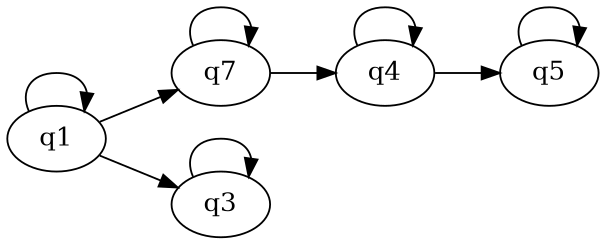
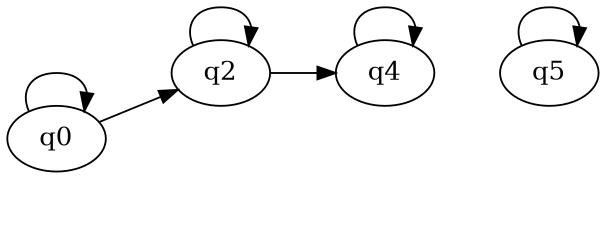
node "q7": label "q7" -> "q2"
edge "q4" -> "q5": removed
node "q1": label "q1" -> "q0"
node "q3": removed
